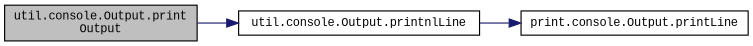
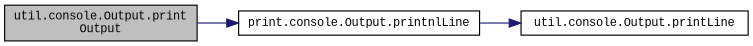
node "util.console.Output.printnlLine": label "util.console.Output.printnlLine" -> "print.console.Output.printnlLine"
node "print.console.Output.printLine": label "print.console.Output.printLine" -> "util.console.Output.printLine"
